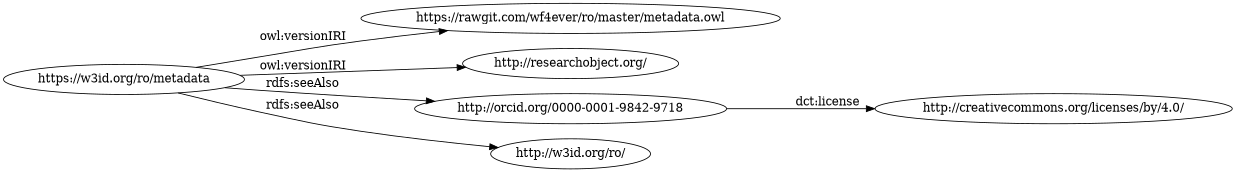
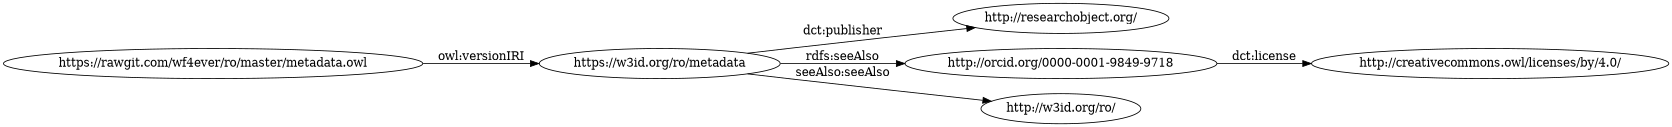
edge "https://w3id.org/ro/metadata" -> "https://rawgit.com/wf4ever/ro/master/metadata.owl": reversed
edge "https://w3id.org/ro/metadata" -> "http://researchobject.org/": label "owl:versionIRI" -> "dct:publisher"
edge "https://w3id.org/ro/metadata" -> "http://w3id.org/ro/": label "rdfs:seeAlso" -> "seeAlso:seeAlso"
node "http://orcid.org/0000-0001-9842-9718": label "http://orcid.org/0000-0001-9842-9718" -> "http://orcid.org/0000-0001-9849-9718"
node "http://creativecommons.org/licenses/by/4.0/": label "http://creativecommons.org/licenses/by/4.0/" -> "http://creativecommons.owl/licenses/by/4.0/"
